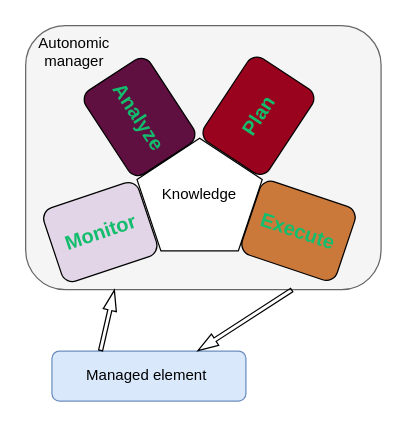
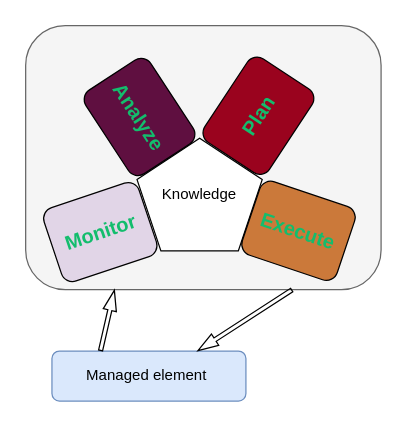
node "Autonomic manager": removed
